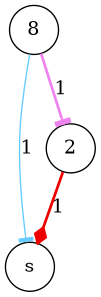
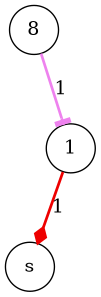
edge "8" -> "s": removed, label "1"
node "2": label "2" -> "1"
